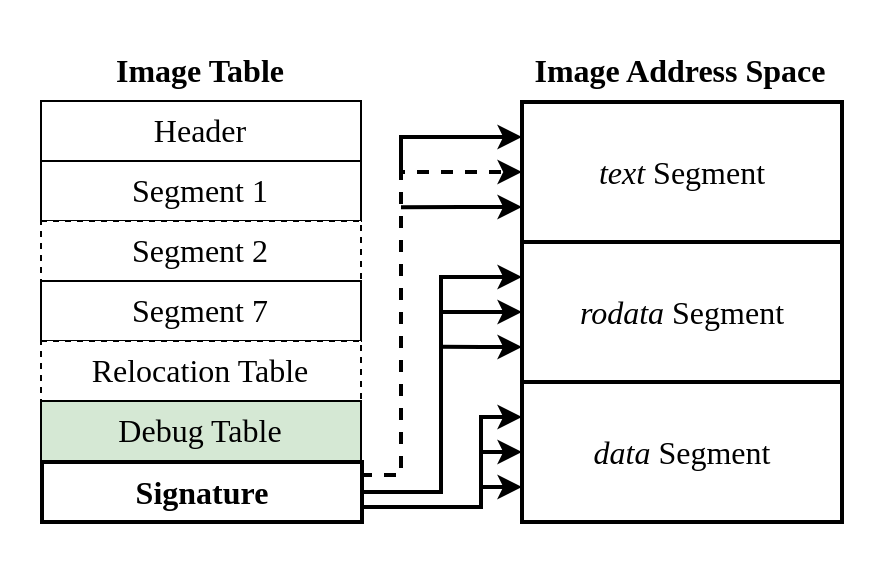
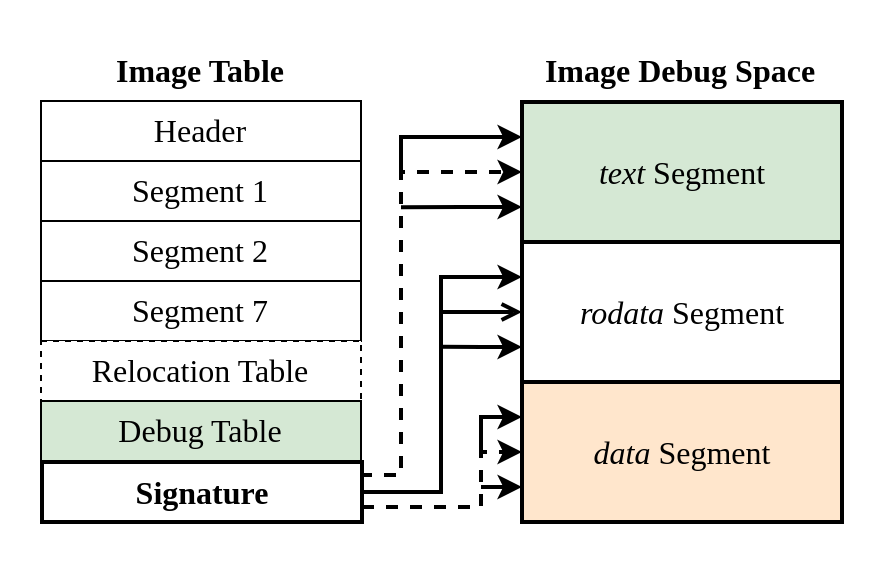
node "Image Address Space": label "Image Address Space" -> "Image Debug Space"
node "text Segment": fillcolor #ffffff -> #d5e8d4
node "Segment 2": style dashed -> solid
edge "Signature" -> "rodata Segment": arrowhead classic -> open
node "data Segment": fillcolor #ffffff -> #ffe6cc
edge "Signature" -> "data Segment": style solid -> dashed
